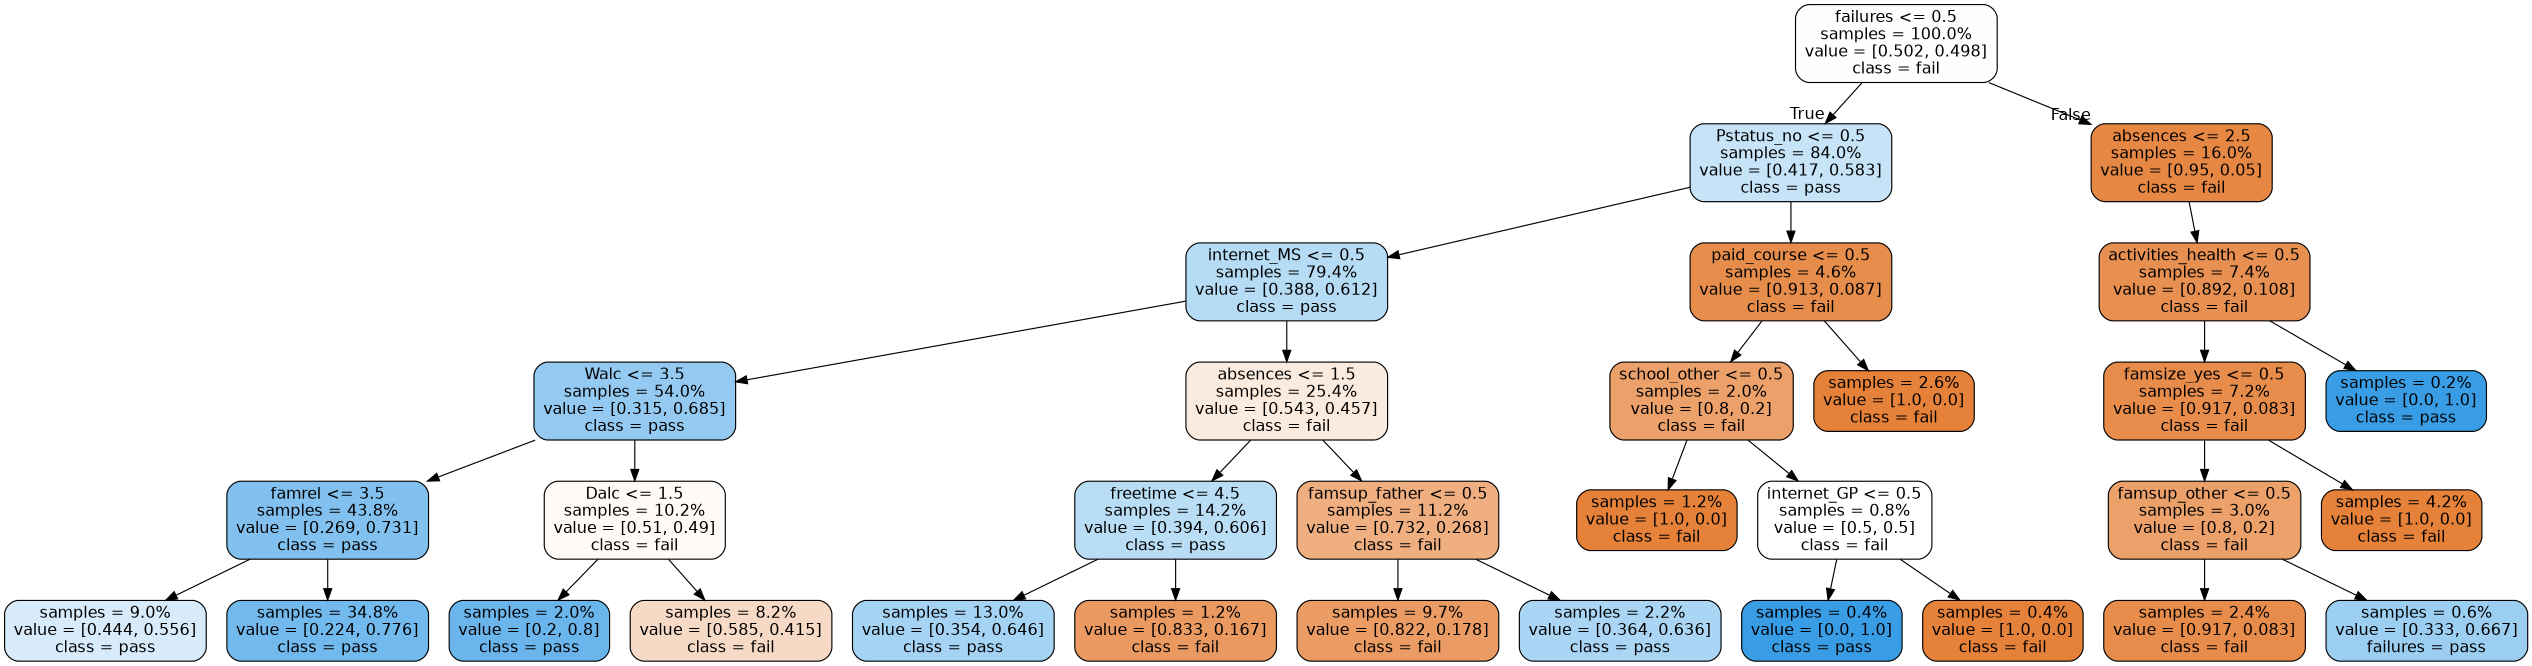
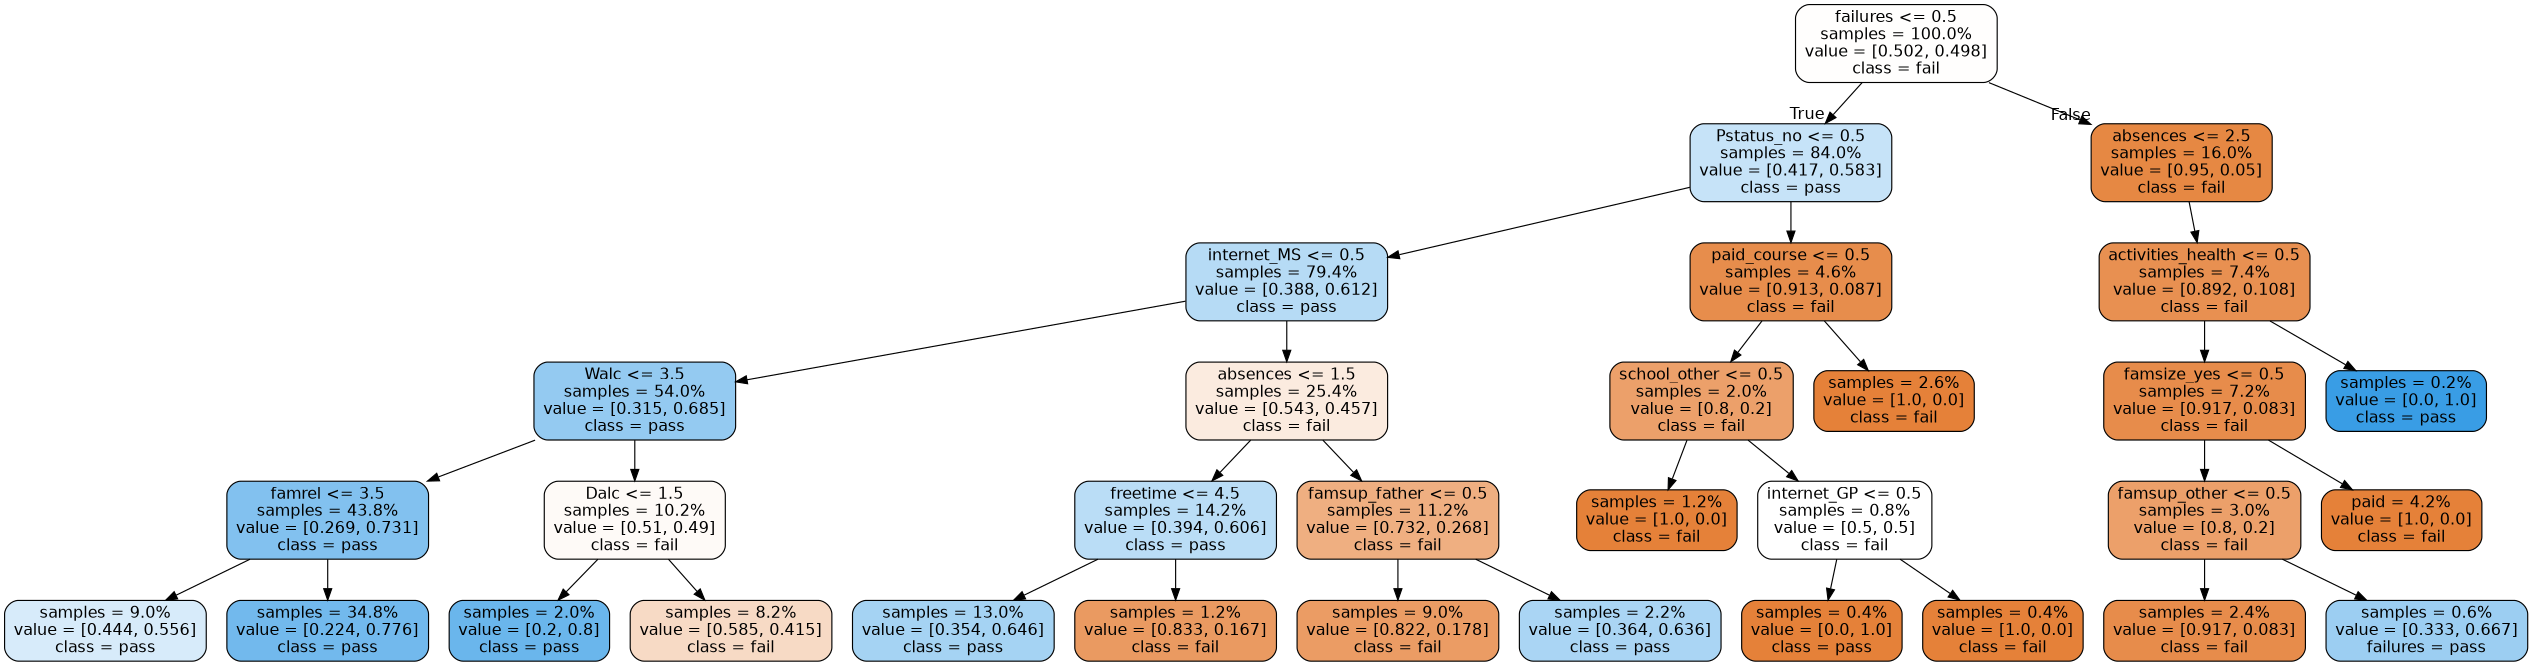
node "samples = 4.2% value = [1.0, 0.0] class = fail": label "samples = 4.2% value = [1.0, 0.0] class = fail" -> "paid = 4.2% value = [1.0, 0.0] class = fail"
node "samples = 9.7% value = [0.822, 0.178] class = fail": label "samples = 9.7% value = [0.822, 0.178] class = fail" -> "samples = 9.0% value = [0.822, 0.178] class = fail"
node "samples = 0.4% value = [0.0, 1.0] class = pass": fillcolor #399de5 -> #e58139
